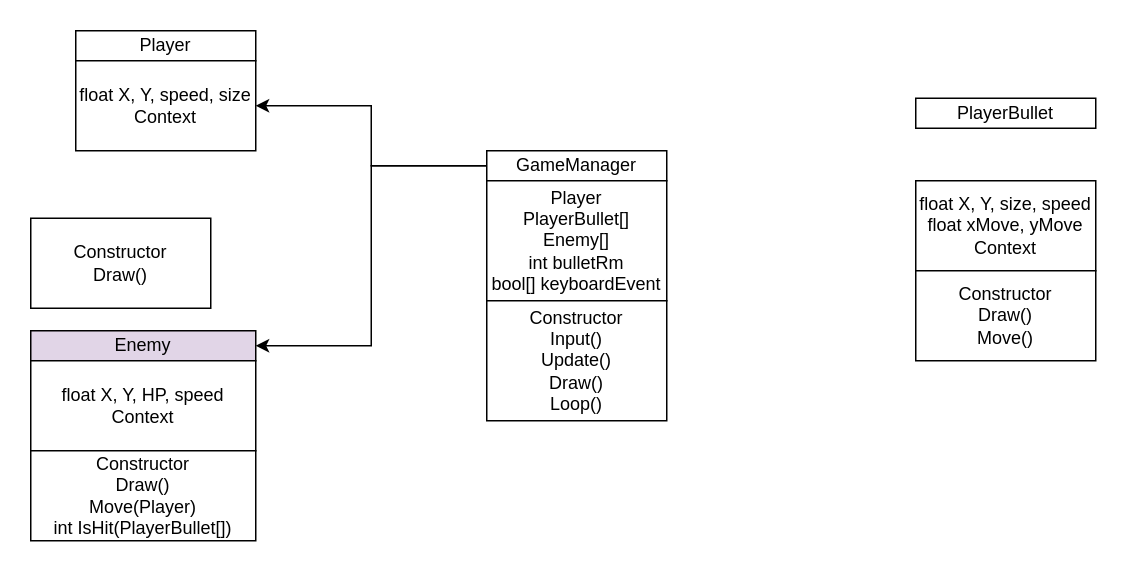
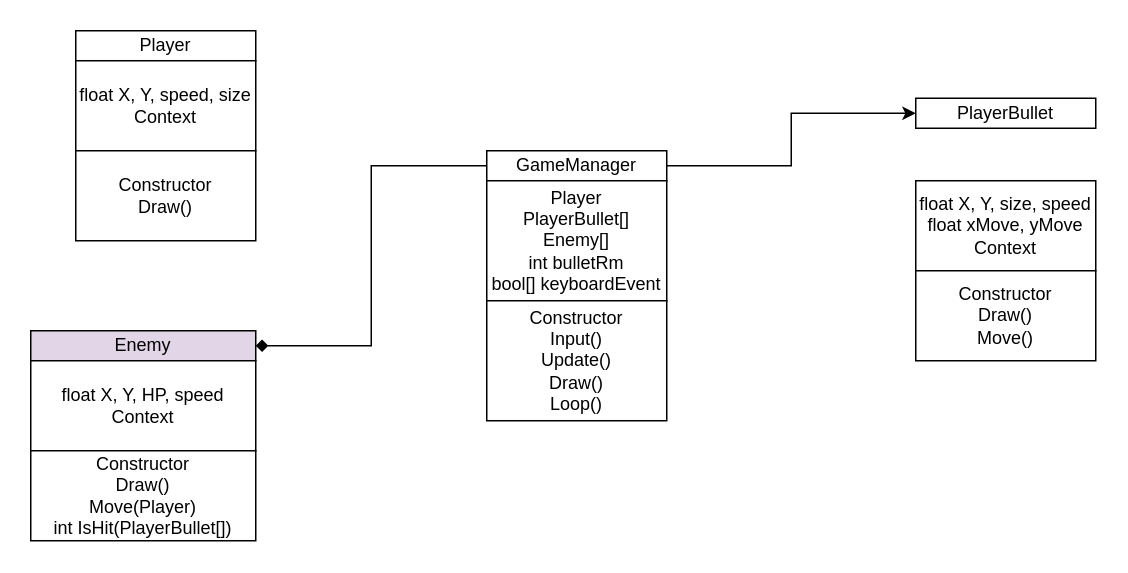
edge "GameManager" -> "float X, Y, speed, size Context": now "GameManager" -> "PlayerBullet"
node "Constructor Draw()": moved (121, 263) -> (166, 196)
edge "GameManager" -> "Enemy": arrowhead classic -> diamond
